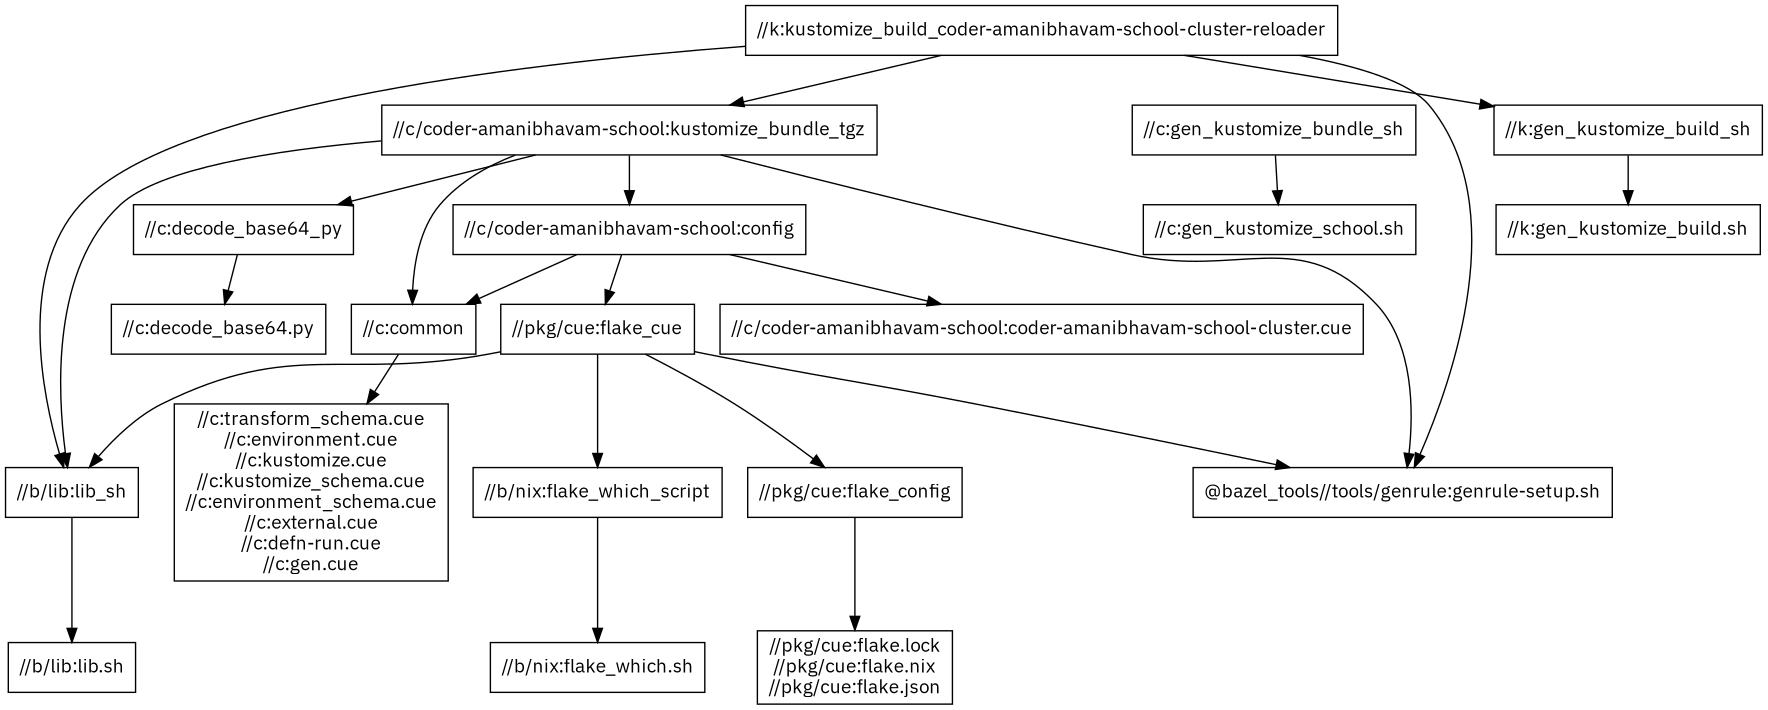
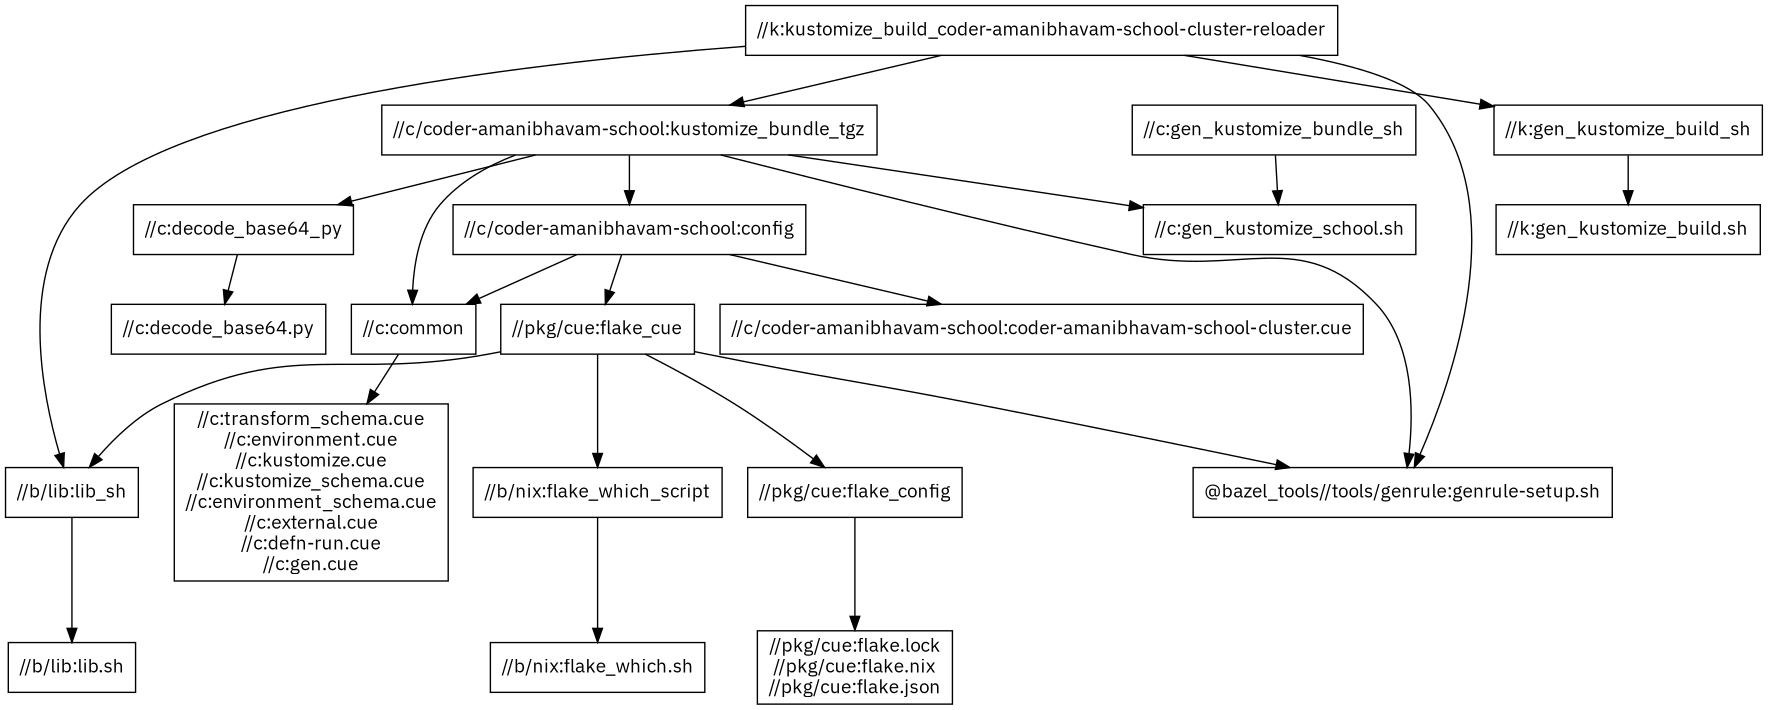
edge "//c/coder-amanibhavam-school:kustomize_bundle_tgz" -> "//b/lib:lib_sh": now "//c/coder-amanibhavam-school:kustomize_bundle_tgz" -> "//c:gen_kustomize_school.sh"
